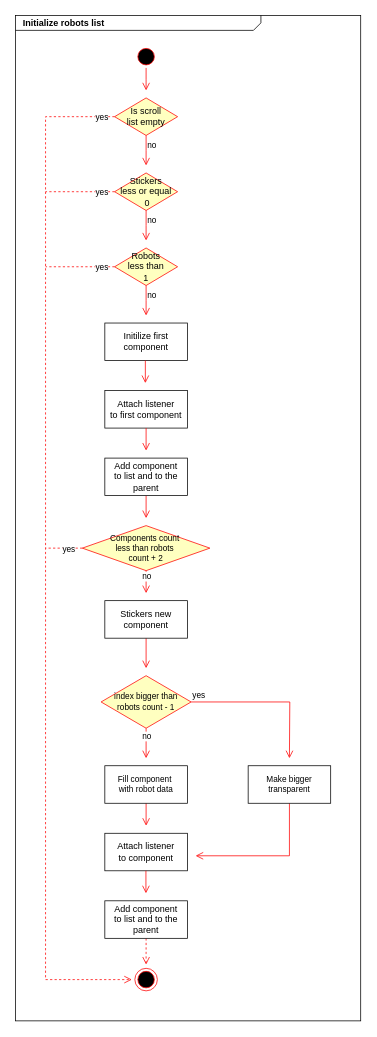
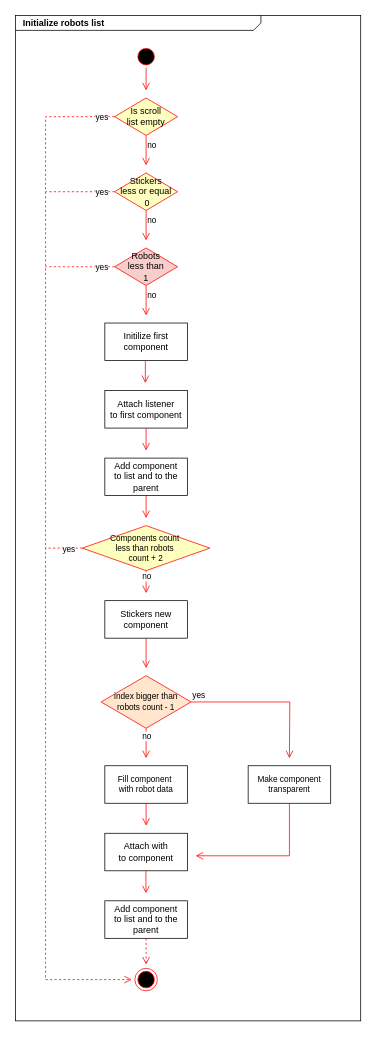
node "Robots less than 1": fillcolor #ffffc0 -> #f8cecc
node "index bigger than robots count - 1": fillcolor #ffffc0 -> #ffe6cc
node "Make bigger transparent": label "Make bigger transparent" -> "Make component transparent"
node "Attach listener to component": label "Attach listener to component" -> "Attach with to component"
